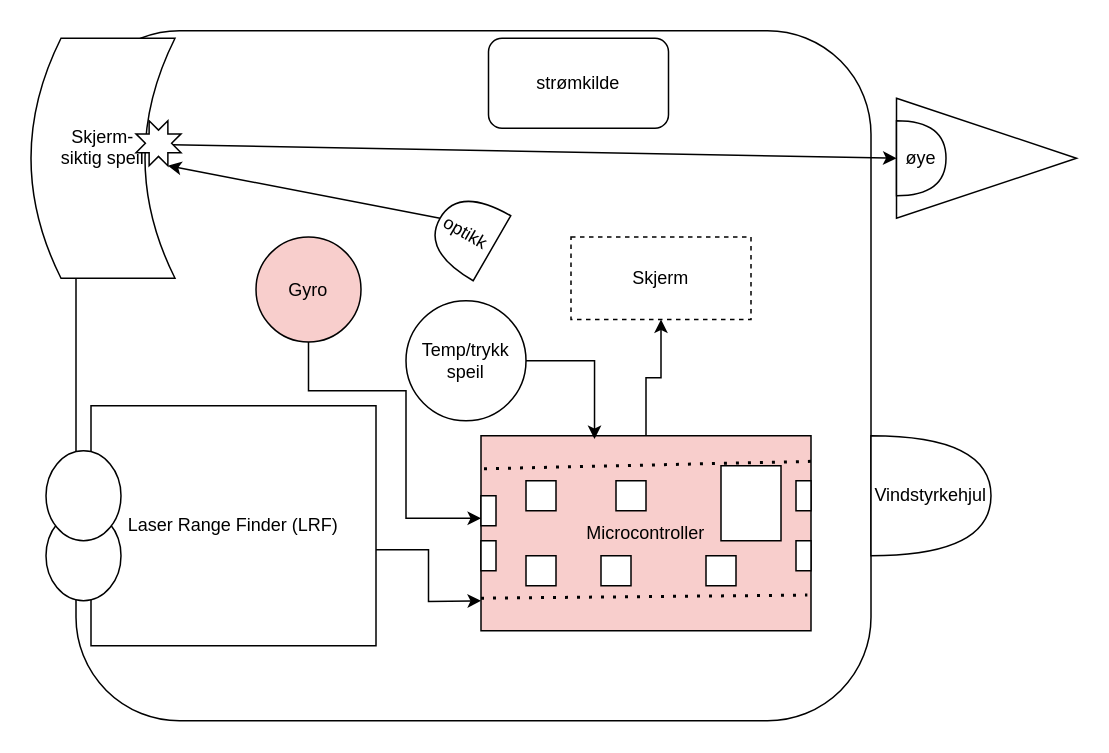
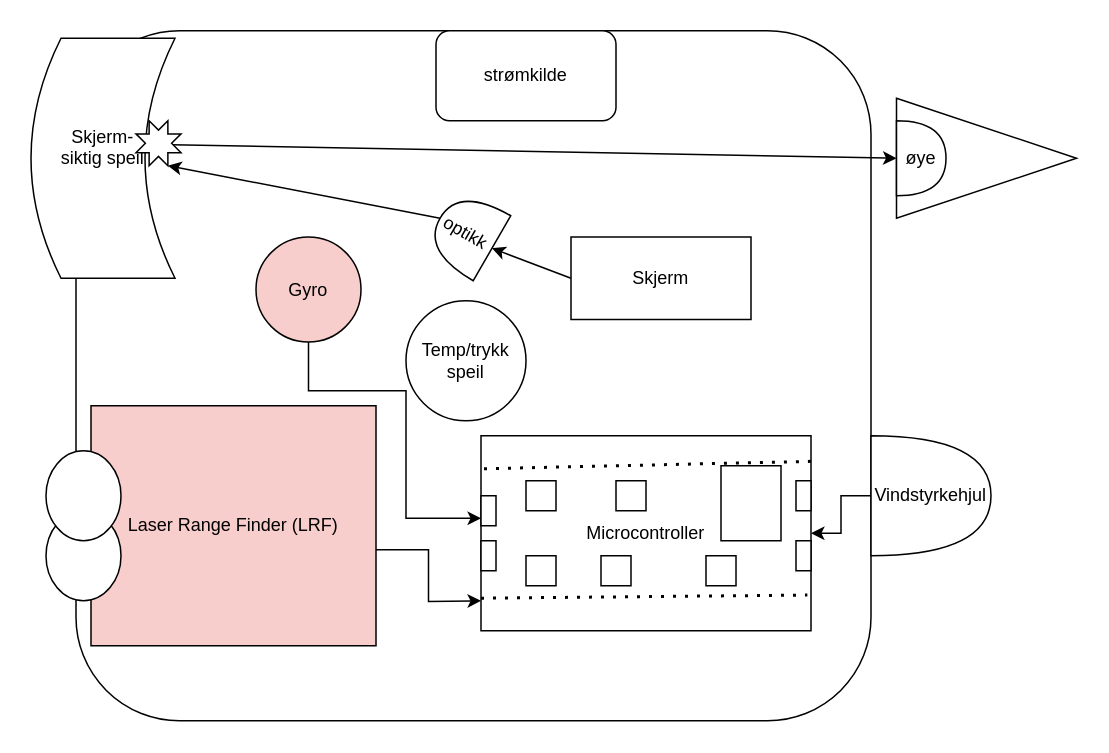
node "strømkilde": moved (578, 83) -> (526, 76)
edge "Skjerm" -> "optikk": added
node "Skjerm": style dashed -> solid
edge "Temp/trykk speil" -> "Microcontroller": removed
edge "Microcontroller" -> "Skjerm": removed
edge "Vindstyrkehjul" -> "Microcontroller": added
node "Laser Range Finder (LRF)": fillcolor #ffffff -> #f8cecc
node "Microcontroller": fillcolor #f8cecc -> #ffffff
